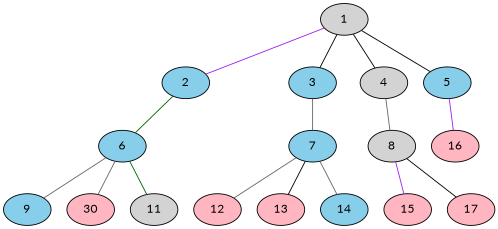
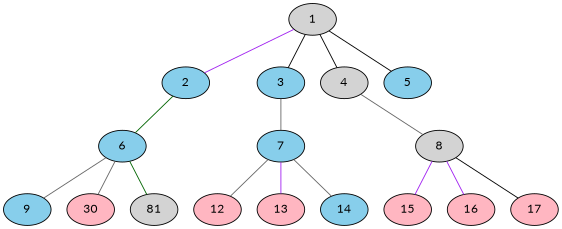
edge "5" -- "16": now "8" -- "16"
edge "7" -- "13": color black -> purple
node "11": label "11" -> "81"
